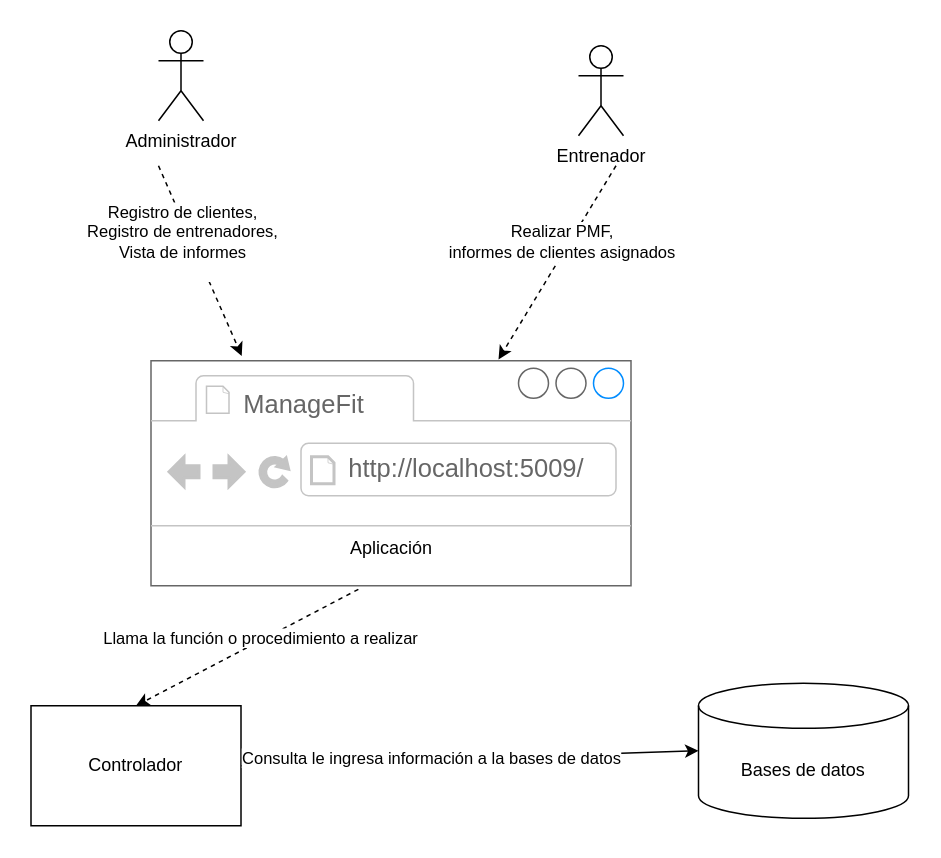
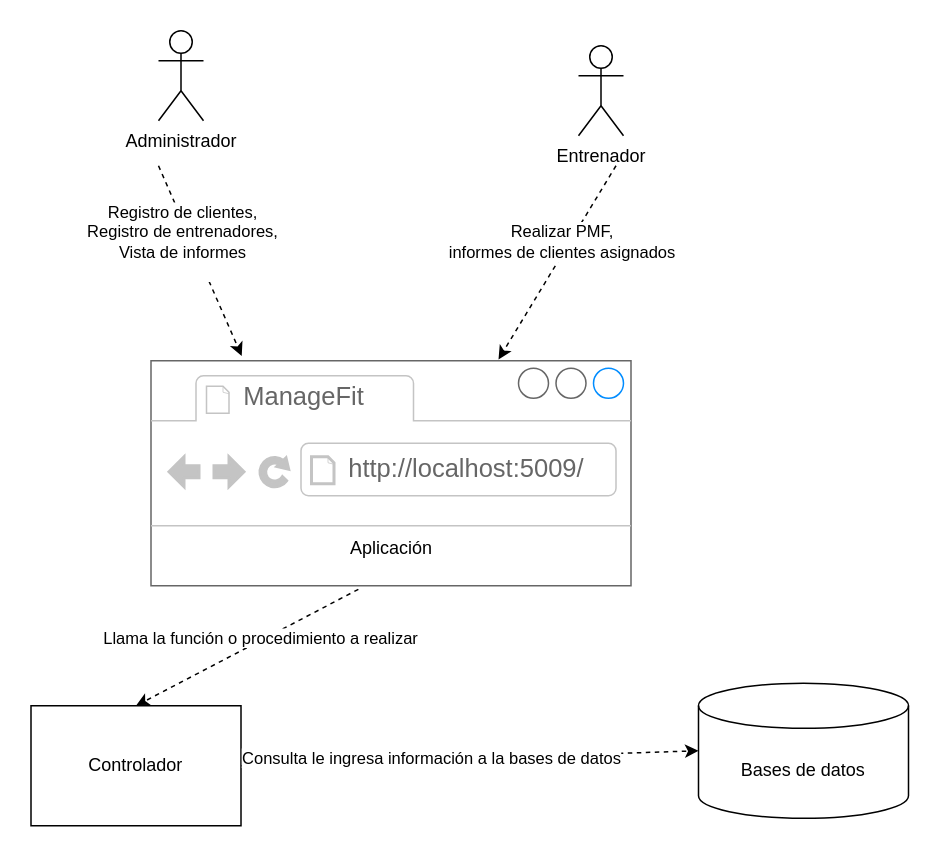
node "ManageFit": size 218x53 -> 165x39
edge "Controlador" -> "Bases de datos": style solid -> dashed
